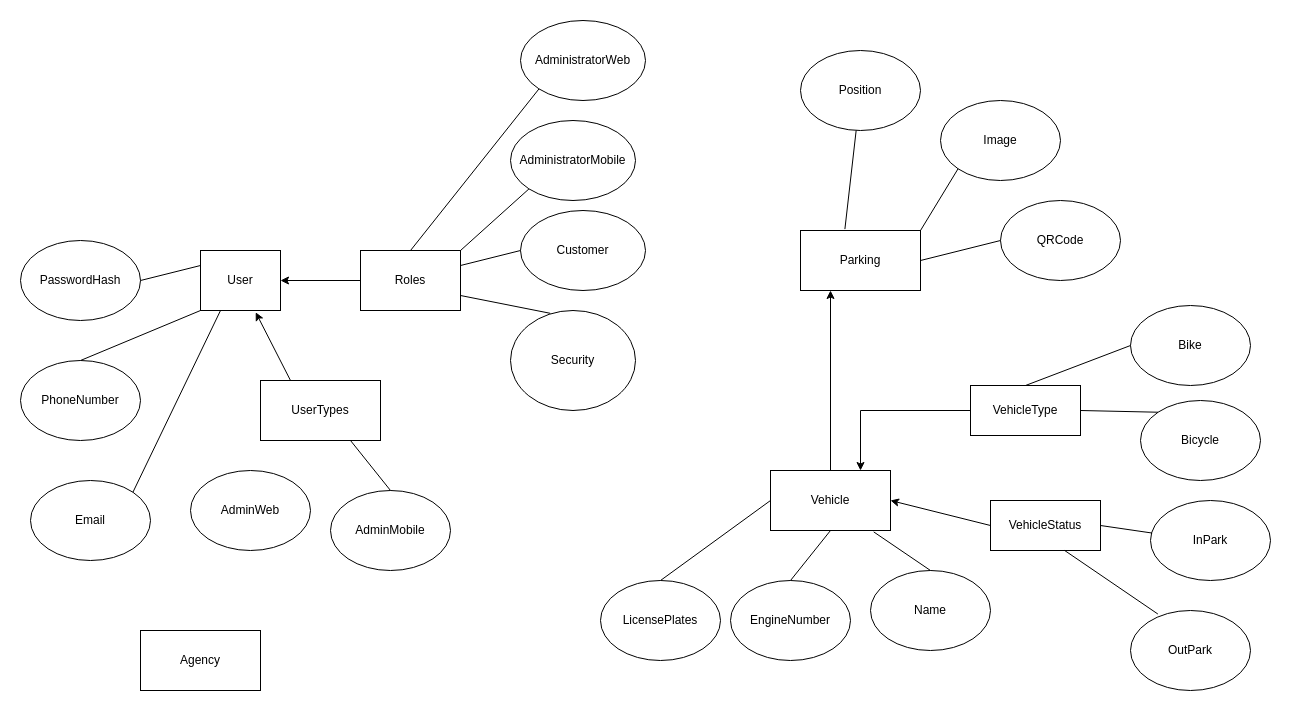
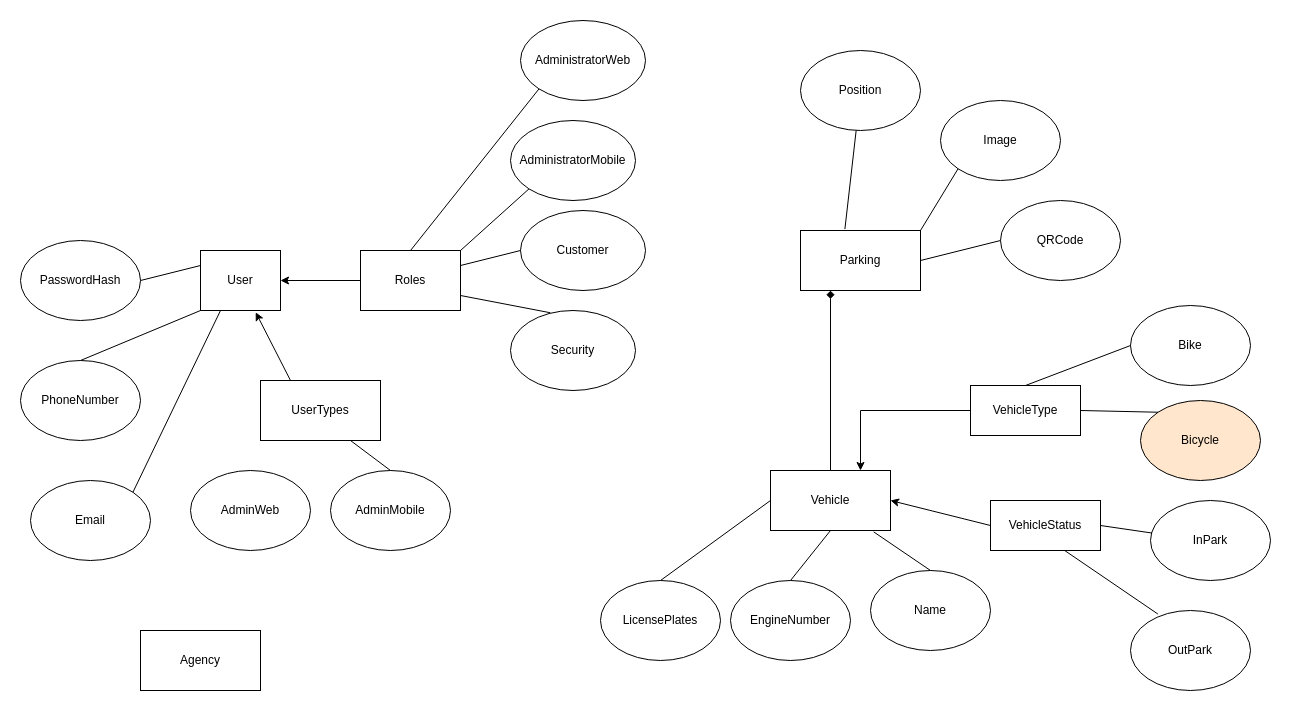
edge "Vehicle" -> "Parking": arrowhead classic -> diamond
node "Security": size 125x100 -> 125x80
node "Bicycle": fillcolor #ffffff -> #ffe6cc
node "AdminMobile": moved (391, 531) -> (391, 511)
